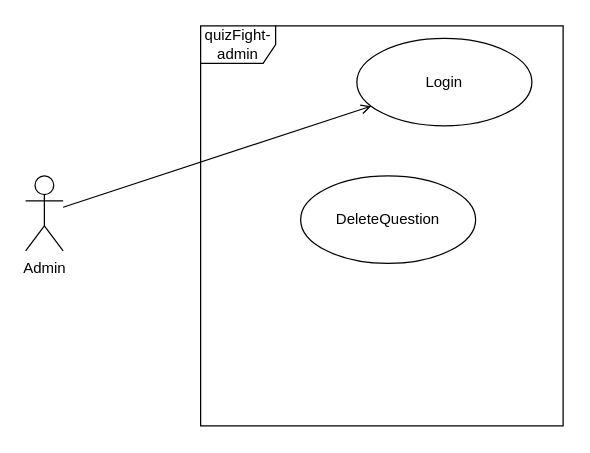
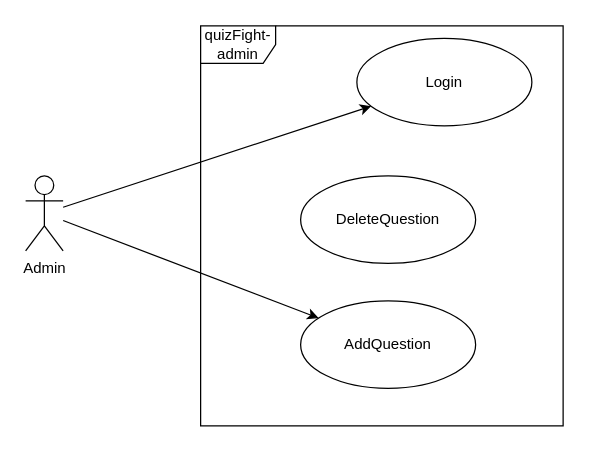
edge "Admin" -> "Login": arrowhead open -> classic
edge "Admin" -> "AddQuestion": added
node "AddQuestion": added
